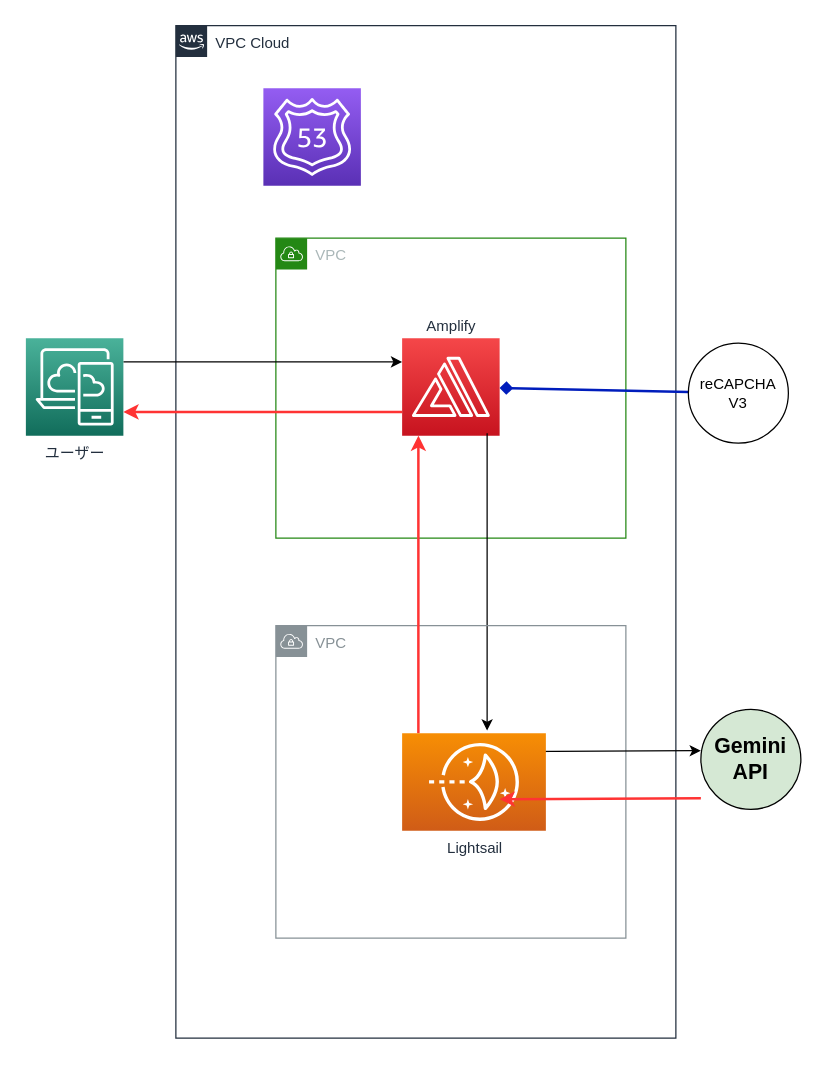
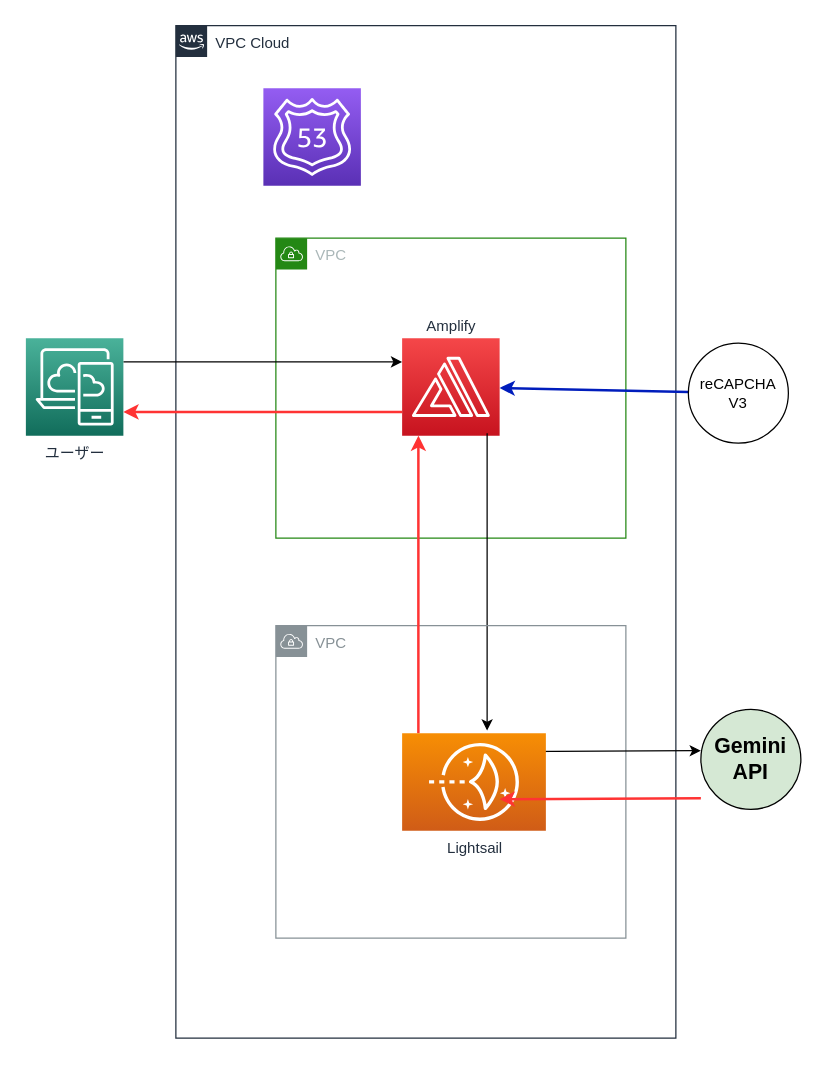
edge "reCAPCHA V3" -> "Amplify": arrowhead diamond -> classic
